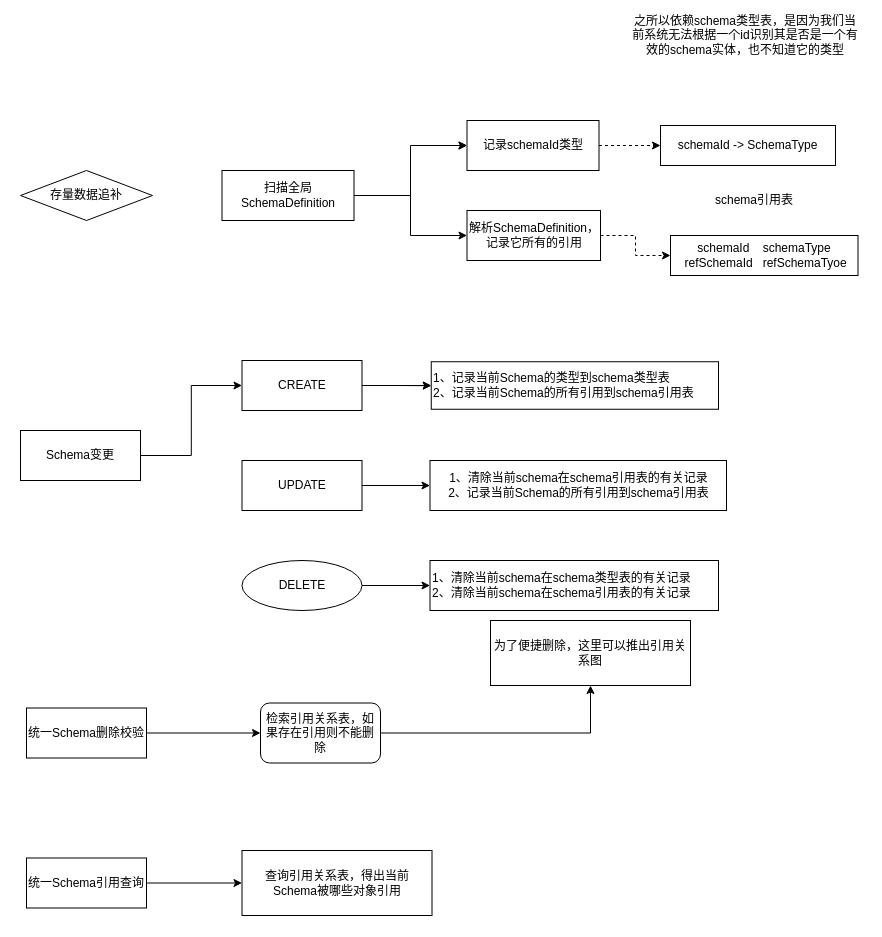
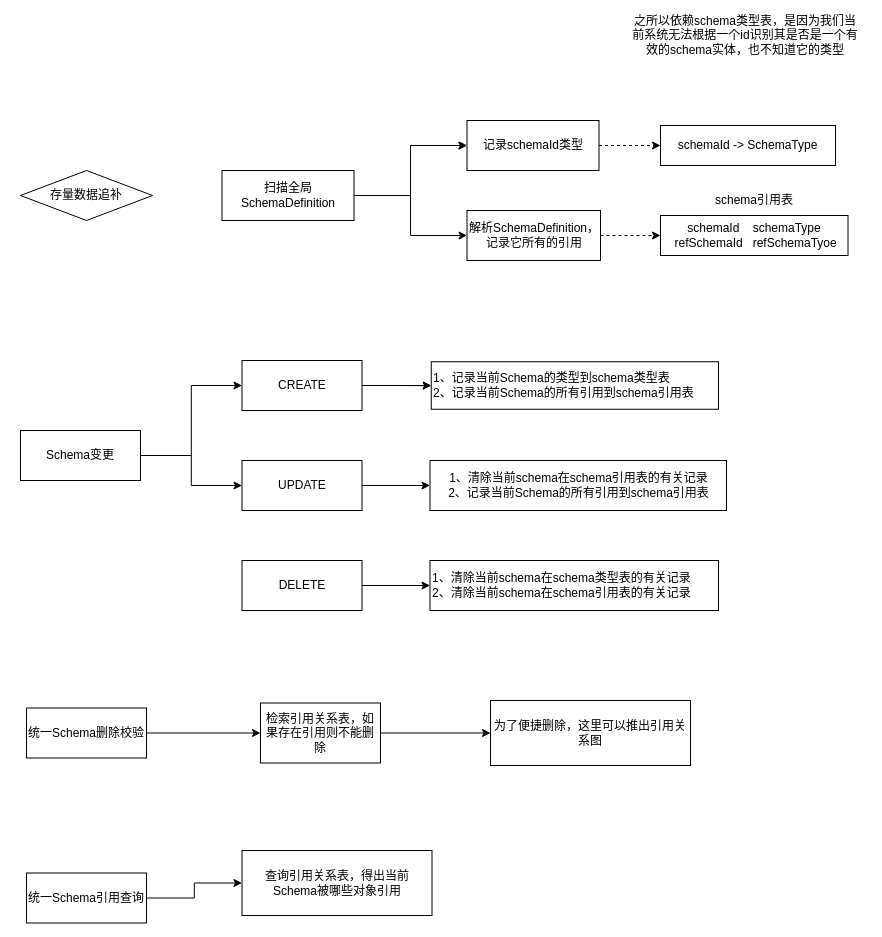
node "schemaId schemaType refSchemaId refSchemaTyoe": moved (764, 256) -> (754, 236)
edge "Schema变更" -> "UPDATE": added
node "DELETE": shape ellipse -> rectangle
node "为了便捷删除，这里可以推出引用关系图": moved (591, 653) -> (591, 733)
node "检索引用关系表，如果存在引用则不能删除": shape rounded rectangle -> rectangle
node "统一Schema引用查询": moved (87, 883) -> (87, 898)
